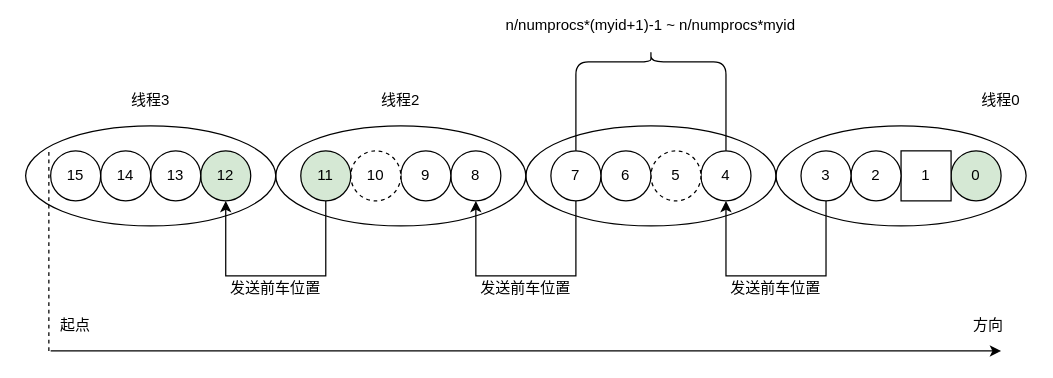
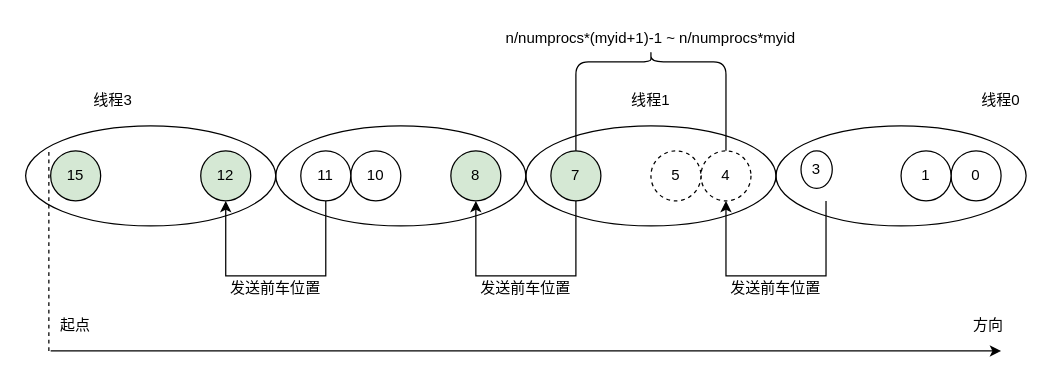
node "n/numprocs*(myid+1)-1 ~ n/numprocs*myid": moved (651, 26) -> (651, 38)
node "线程3": moved (151, 101) -> (113, 101)
node "线程2": removed
node "线程1": added
node "15": fillcolor #ffffff -> #d5e8d4
node "14": removed
node "13": removed
node "11": fillcolor #d5e8d4 -> #ffffff
node "10": style dashed -> solid
node "9": removed
node "8": fillcolor #ffffff -> #d5e8d4
node "7": fillcolor #ffffff -> #d5e8d4
node "6": removed
node "4": style solid -> dashed
node "3": size 50x50 -> 31x38
node "2": removed
node "1": shape rectangle -> ellipse
node "0": fillcolor #d5e8d4 -> #ffffff
